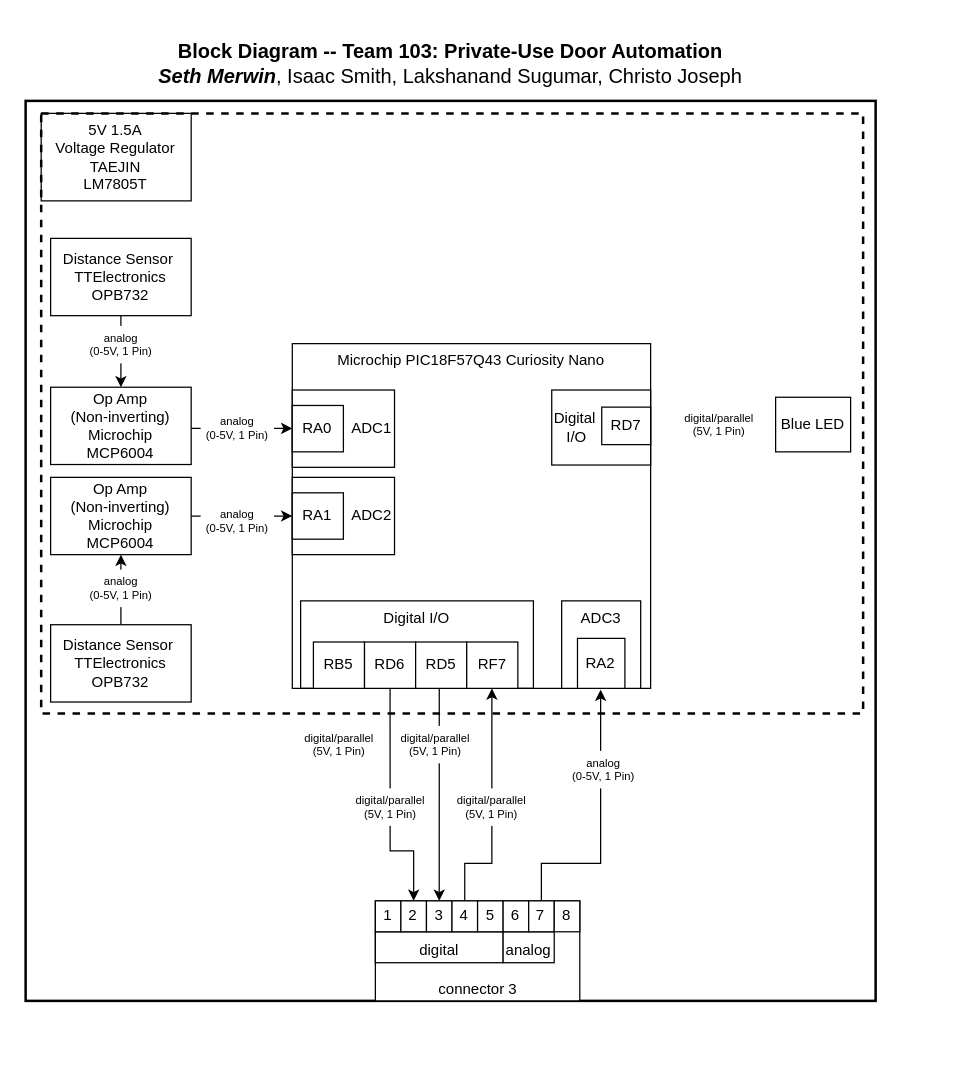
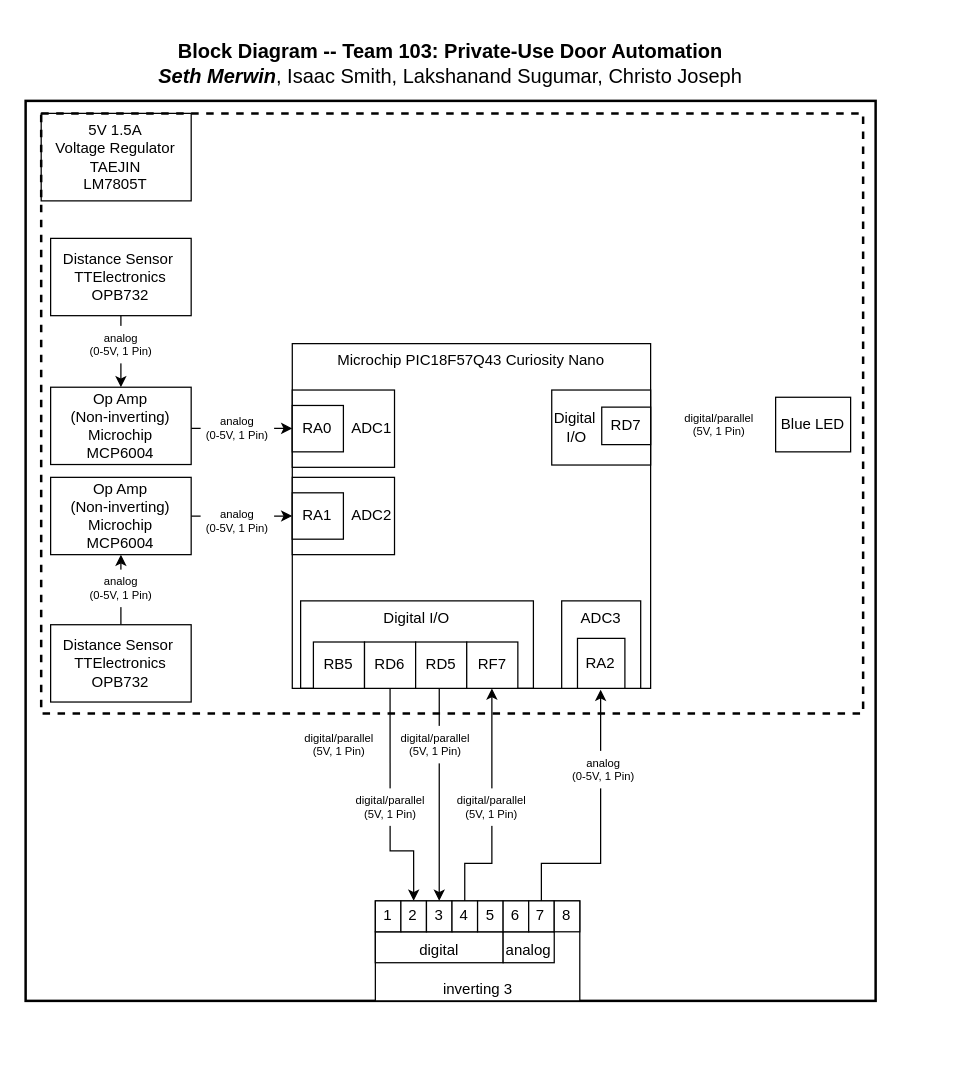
node "connector 3": label "connector 3" -> "inverting 3"
